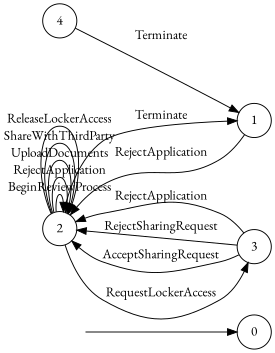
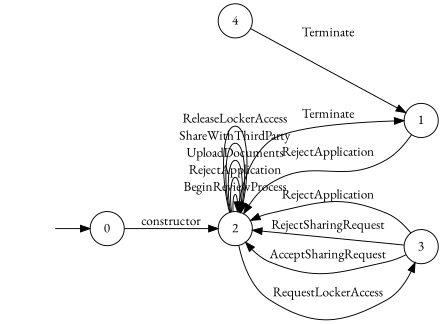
edge "0" -> "2": added, label "constructor"
